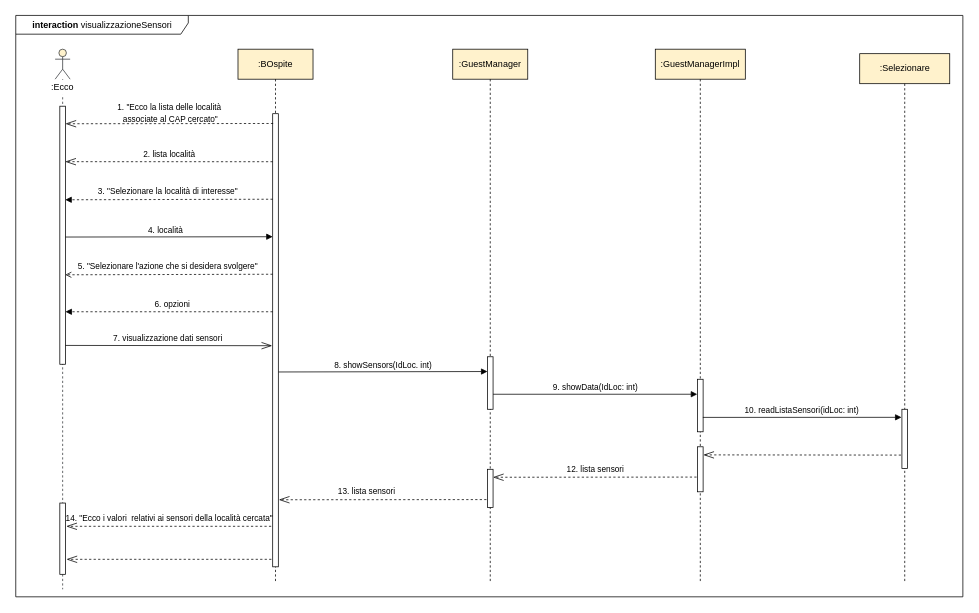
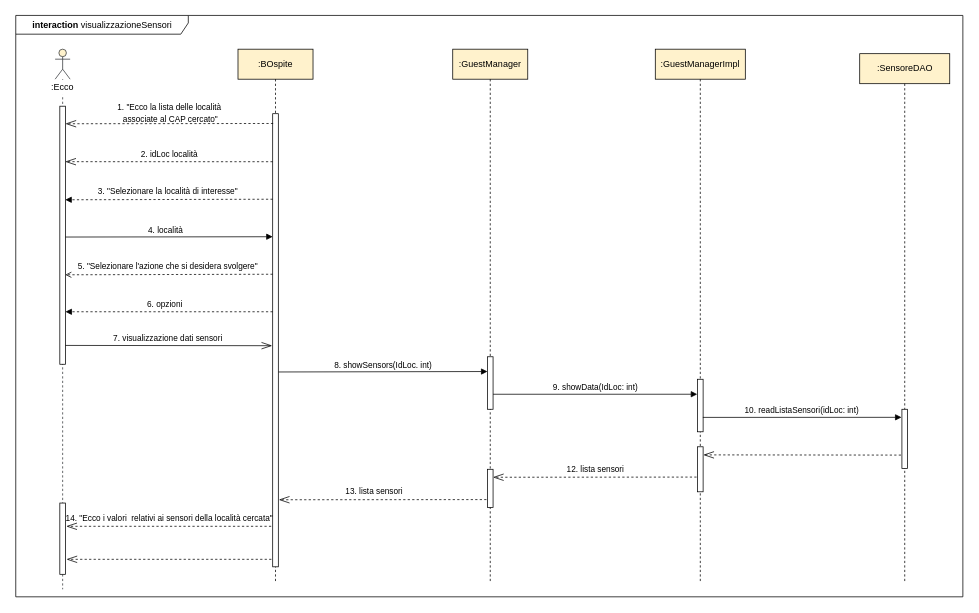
node ":Selezionare": label ":Selezionare" -> ":SensoreDAO"
node "2. lista località": label "2. lista località" -> "2. idLoc località"
node "6. opzioni": moved (172, 304) -> (165, 304)
node "13. lista sensori": moved (366, 492) -> (374, 492)
